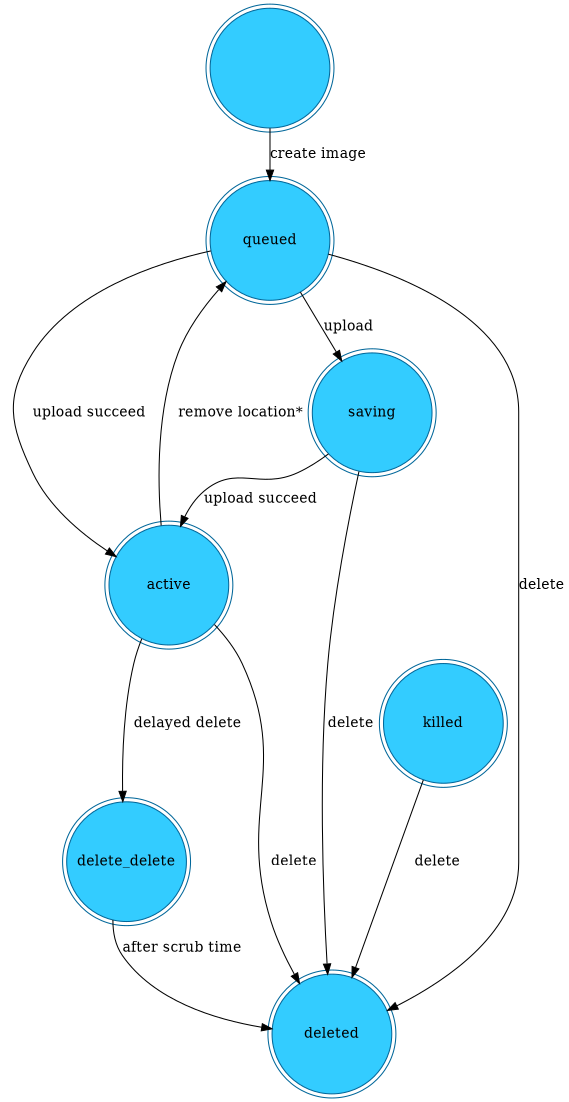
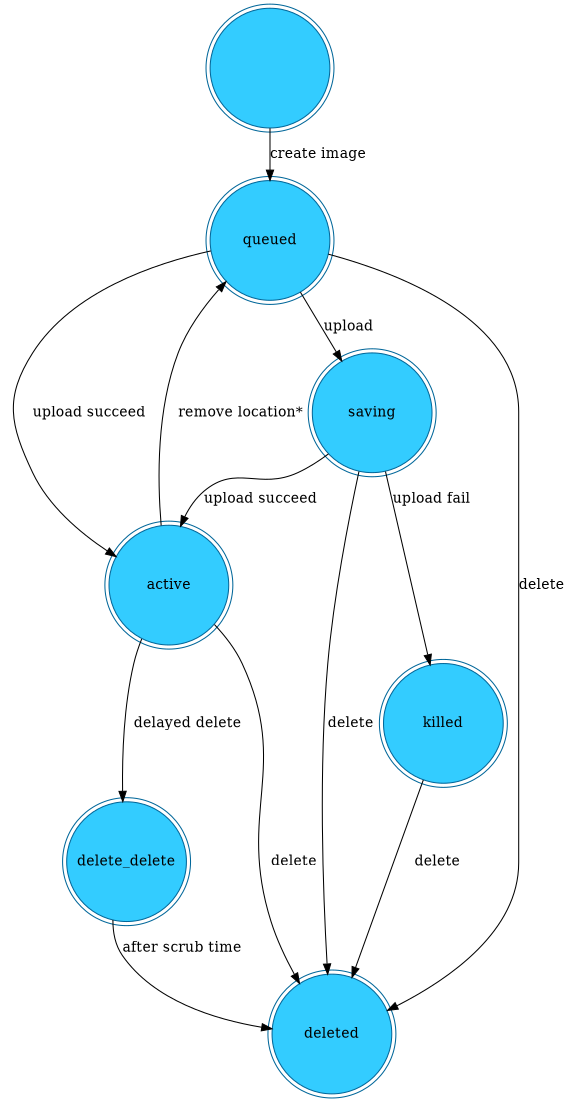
edge "saving" -> "killed": added, label "upload fail"
